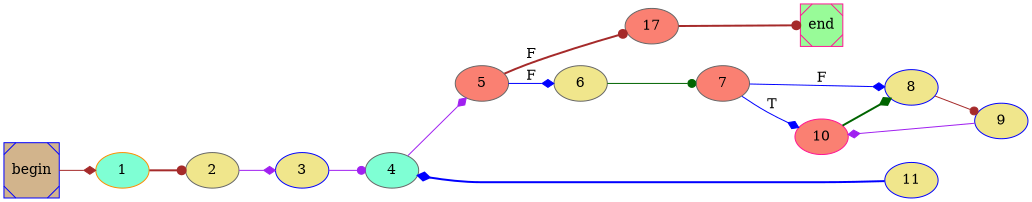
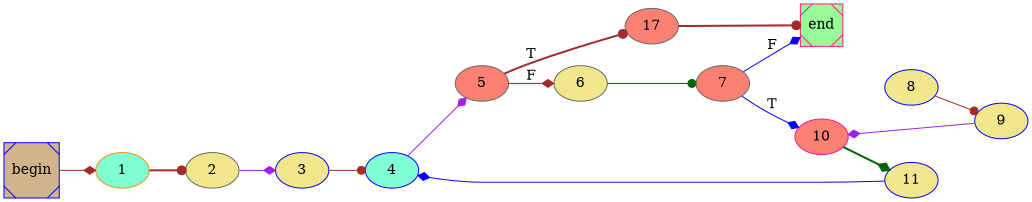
edge "5" -> "17": label "F" -> "T"
edge "5" -> "6": color blue -> brown
edge "7" -> "8": now "7" -> "end"
edge "10" -> "8": now "10" -> "11"
edge "3" -> "4": color purple -> brown
node "4": color gray40 -> blue
edge "11" -> "4": style bold -> solid
